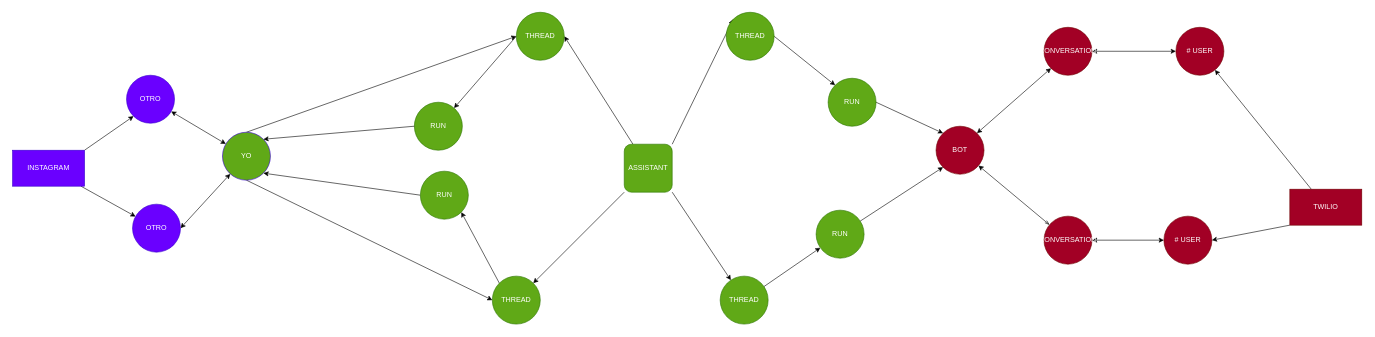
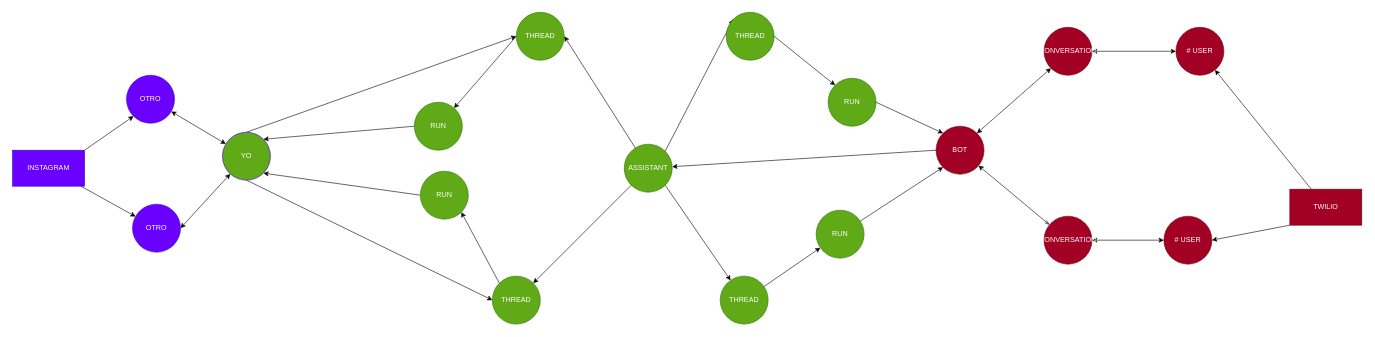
edge "BOT" -> "ASSISTANT": added
node "ASSISTANT": shape rounded rectangle -> ellipse
